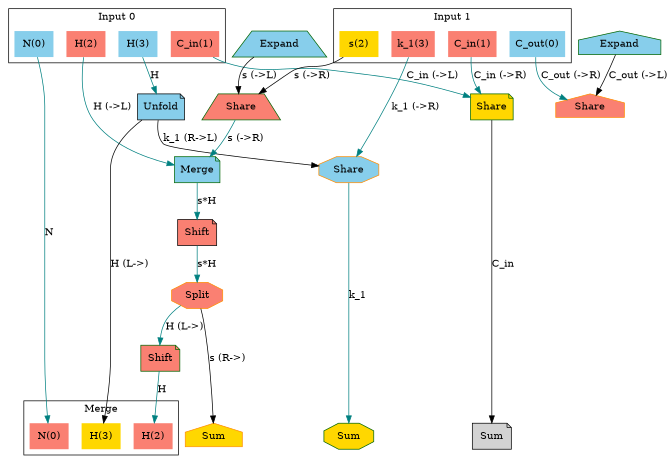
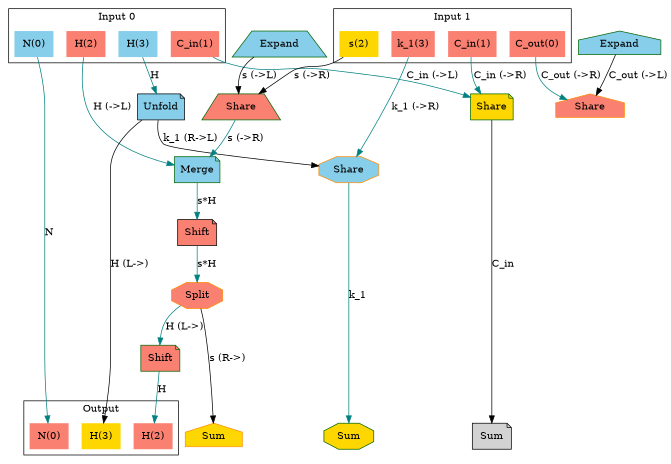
node "C_out(0)": fillcolor skyblue -> salmon
cluster "Merge": label "Merge" -> "Output"
